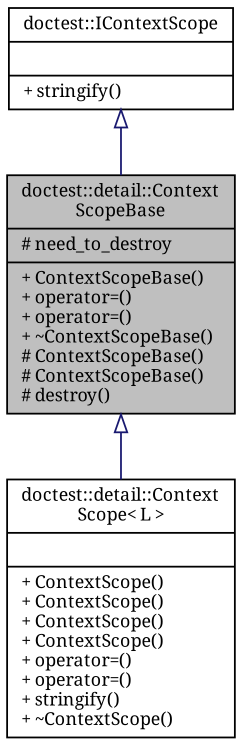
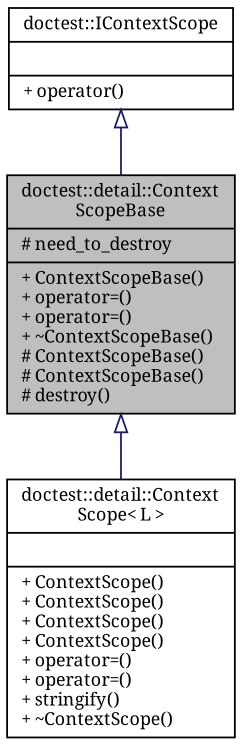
node "doctest::IContextScope": text "+ stringify()" -> "+ operator()"
